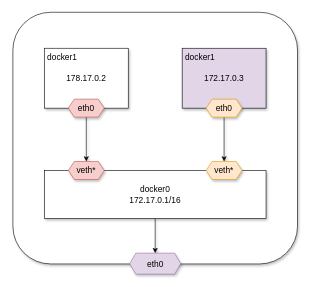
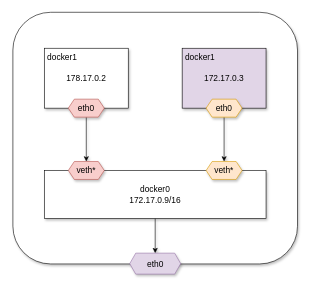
node "docker0 172.17.0.1/16": label "docker0 172.17.0.1/16" -> "docker0 172.17.0.9/16"
